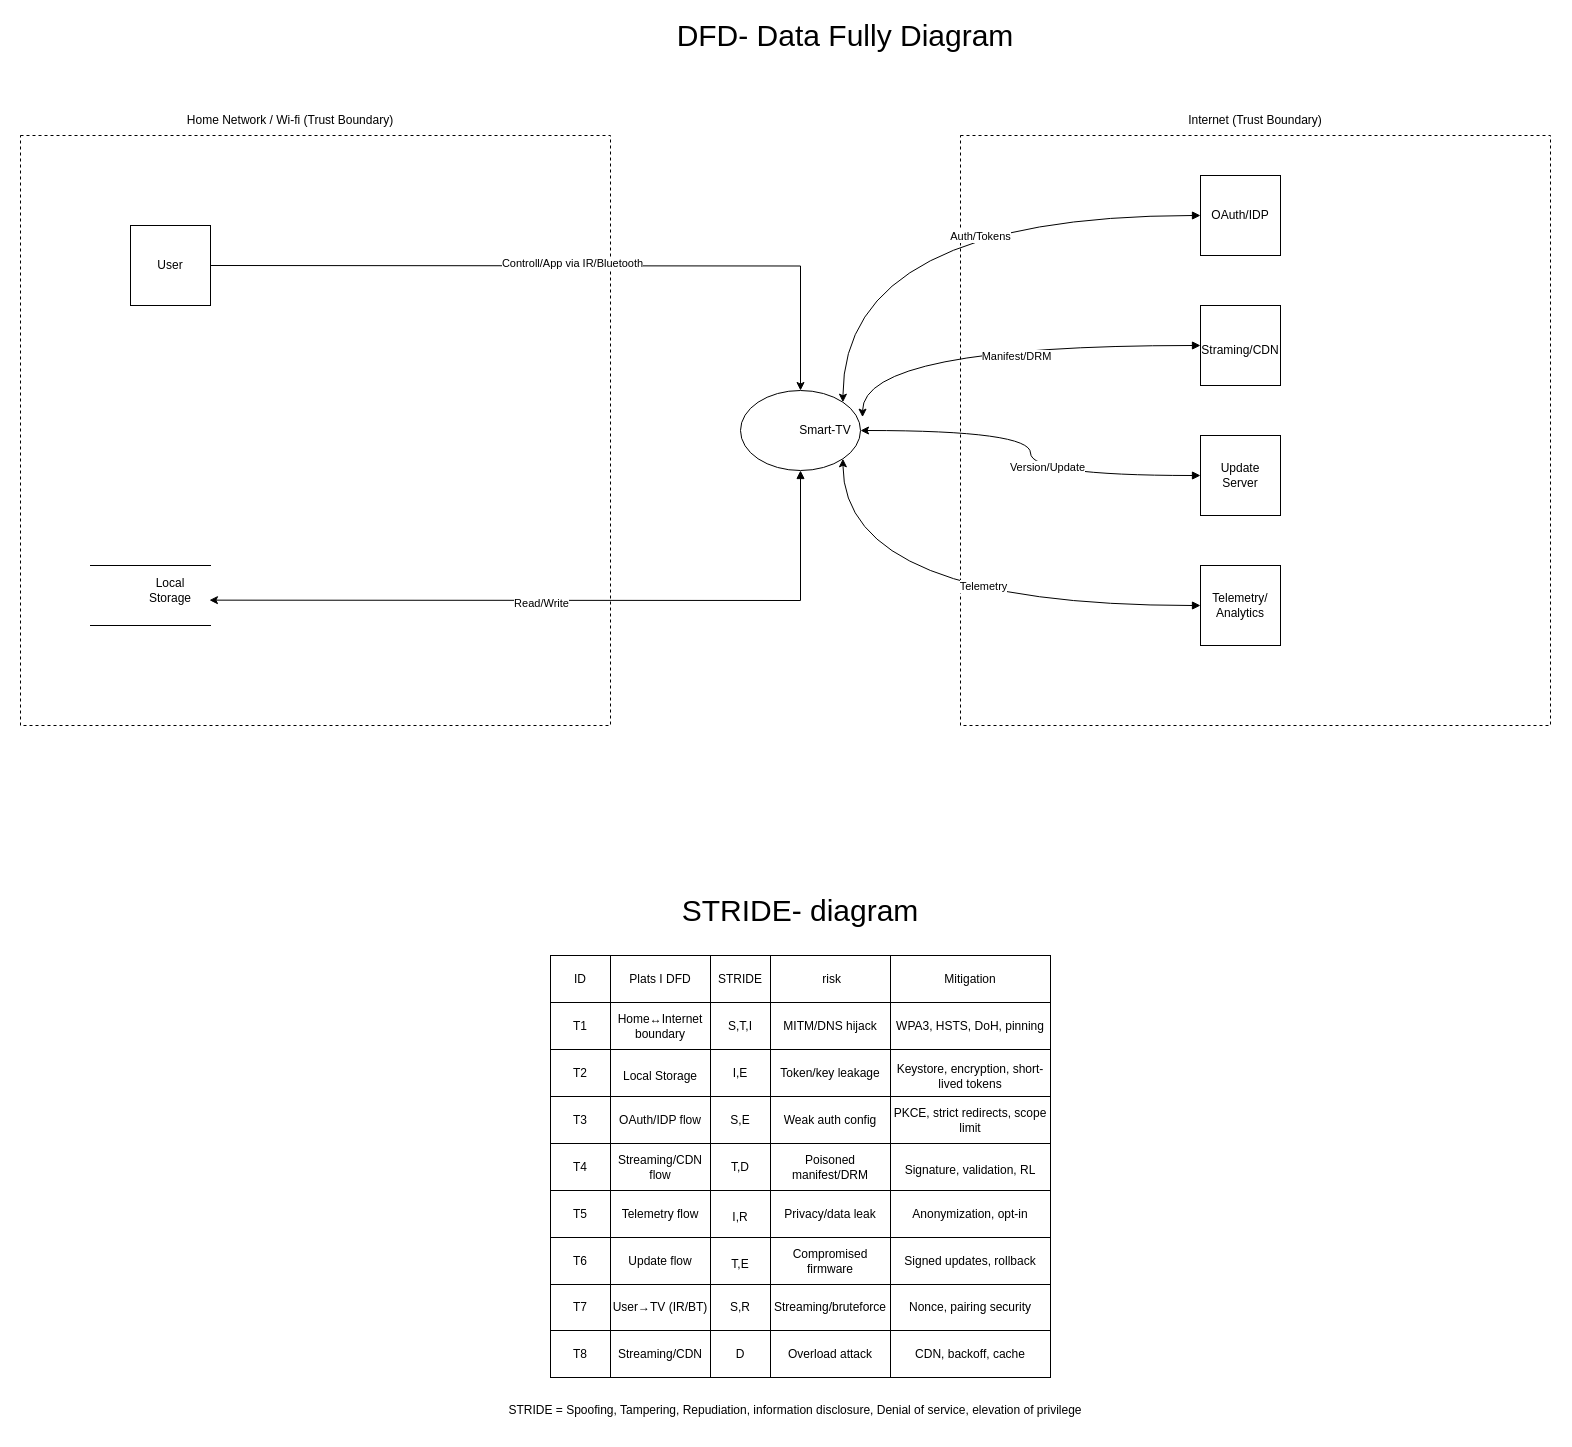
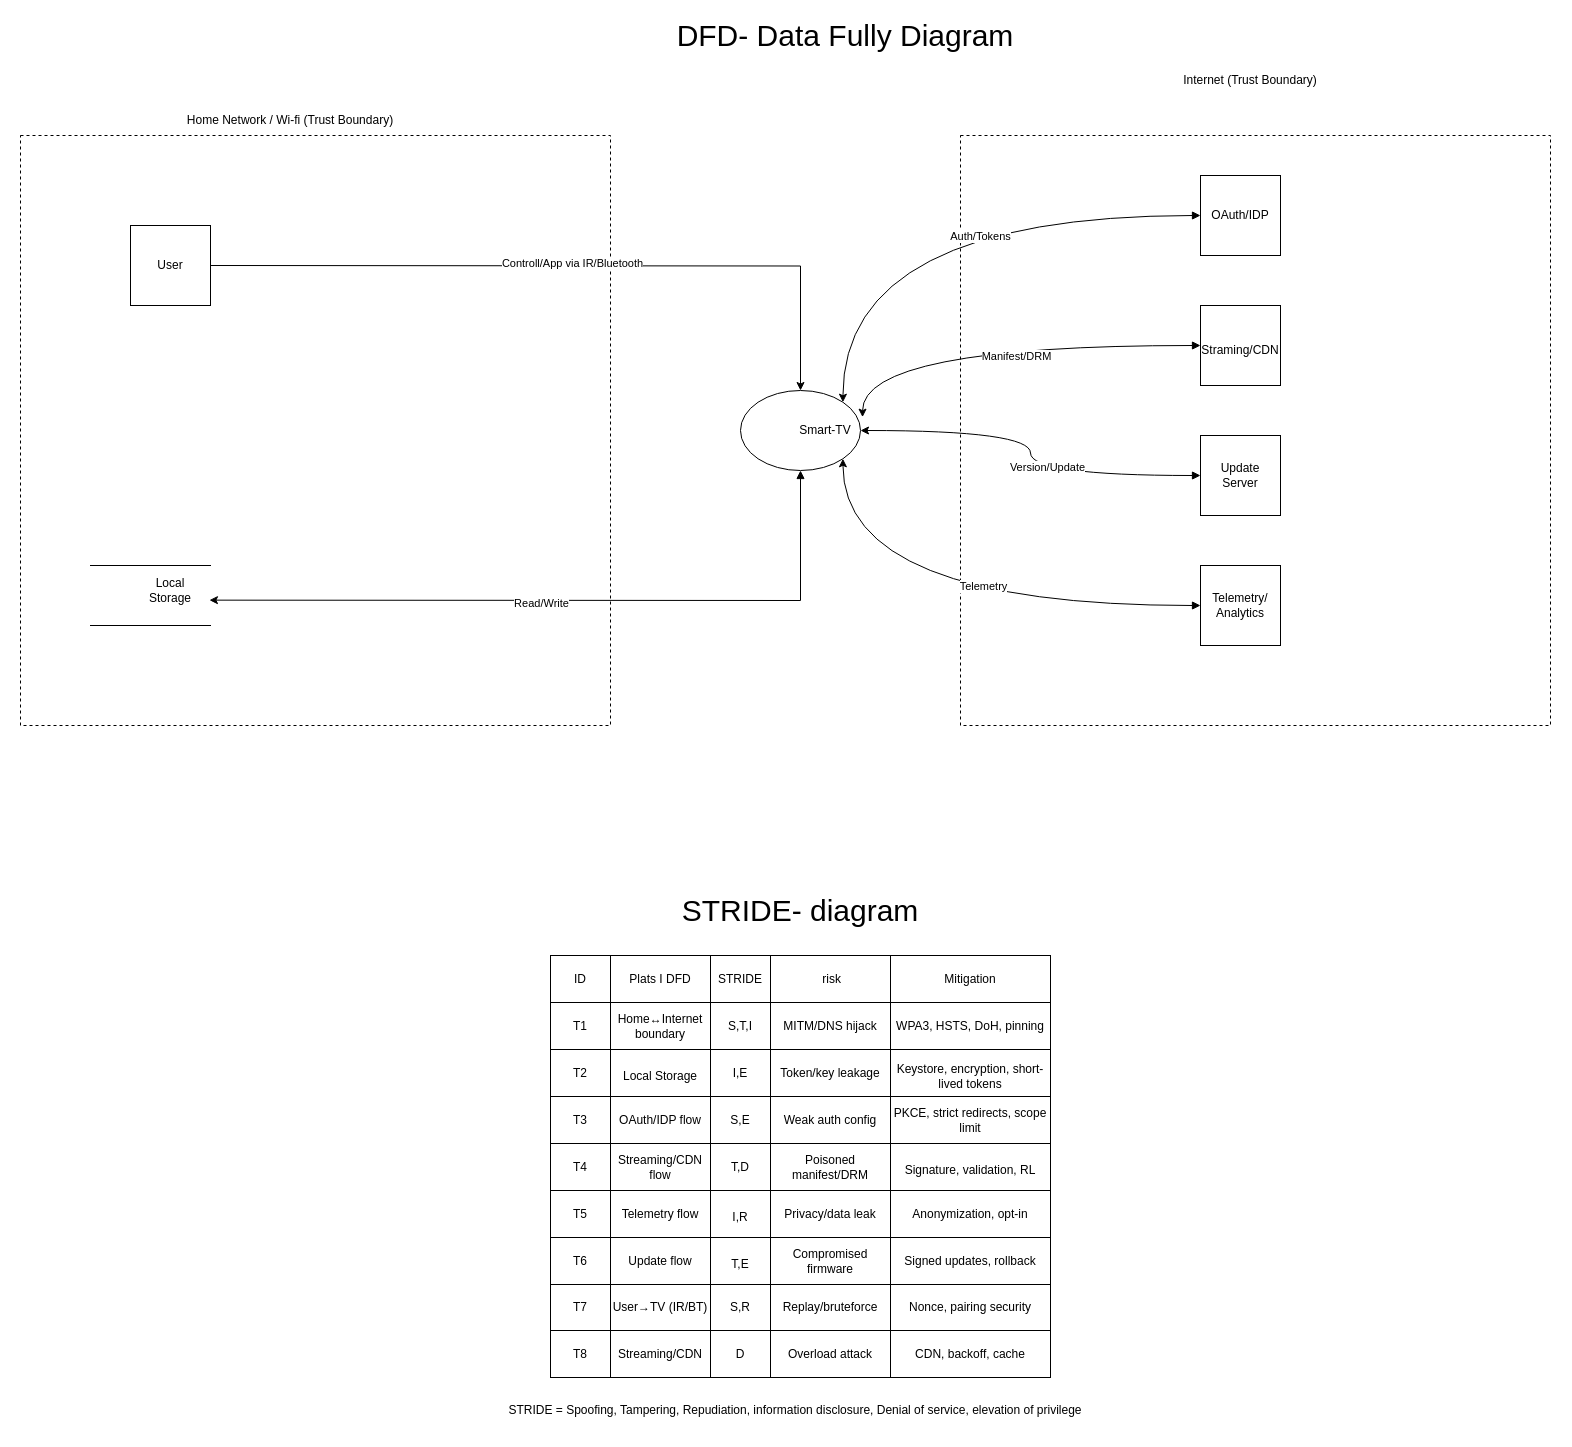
node "Internet (Trust Boundary)": moved (1256, 121) -> (1251, 81)
node "Streaming/bruteforce": label "Streaming/bruteforce" -> "Replay/bruteforce"
